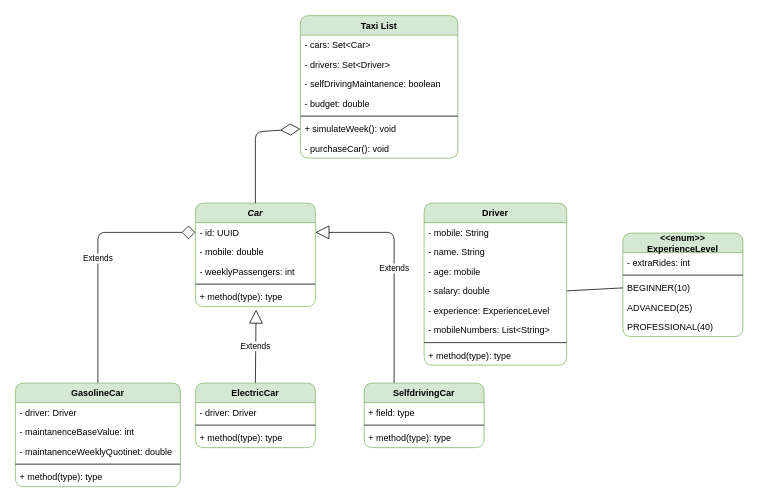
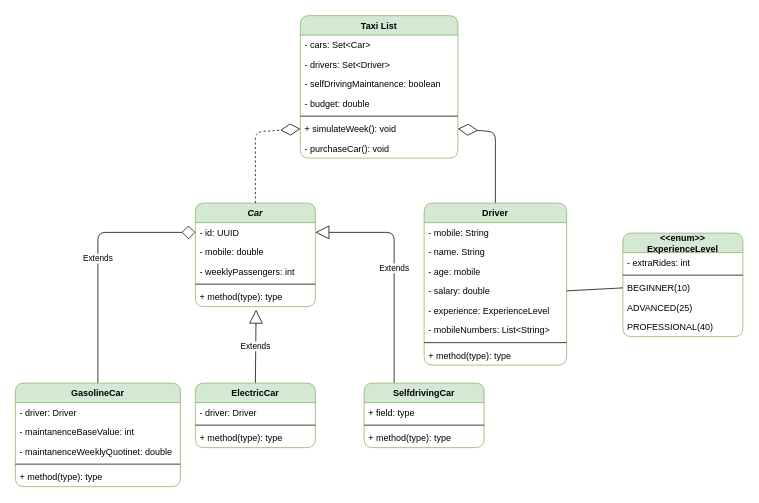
edge "Car" -> "+ simulateWeek(): void": style solid -> dashed
edge "Driver" -> "+ simulateWeek(): void": added
